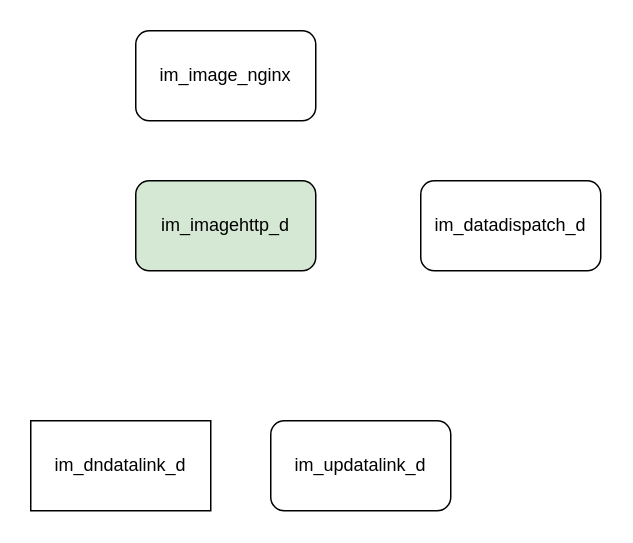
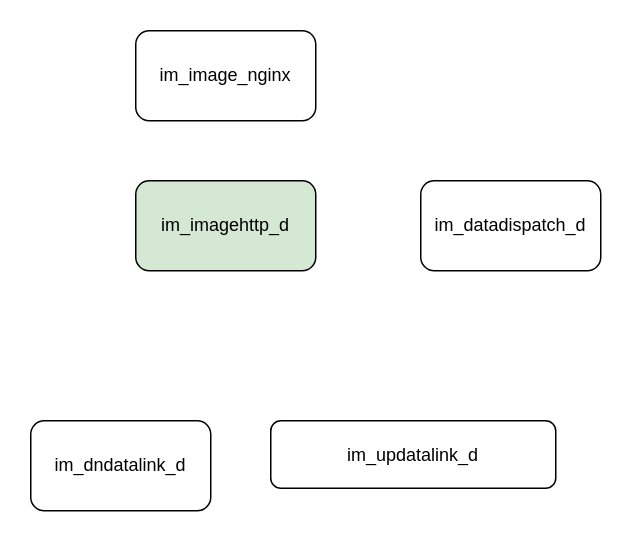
node "im_dndatalink_d": shape rectangle -> rounded rectangle
node "im_updatalink_d": size 180x90 -> 285x68
